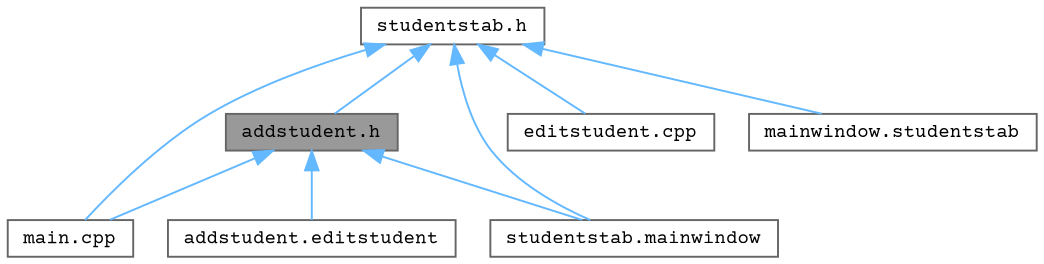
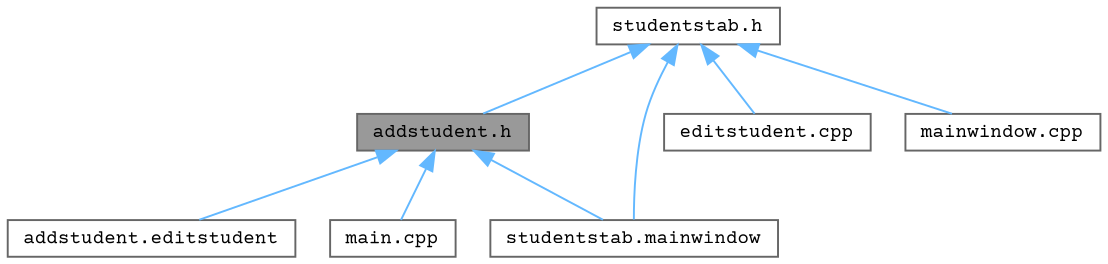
edge "main.cpp" -> "studentstab.h": removed
node "mainwindow.studentstab": label "mainwindow.studentstab" -> "mainwindow.cpp"
